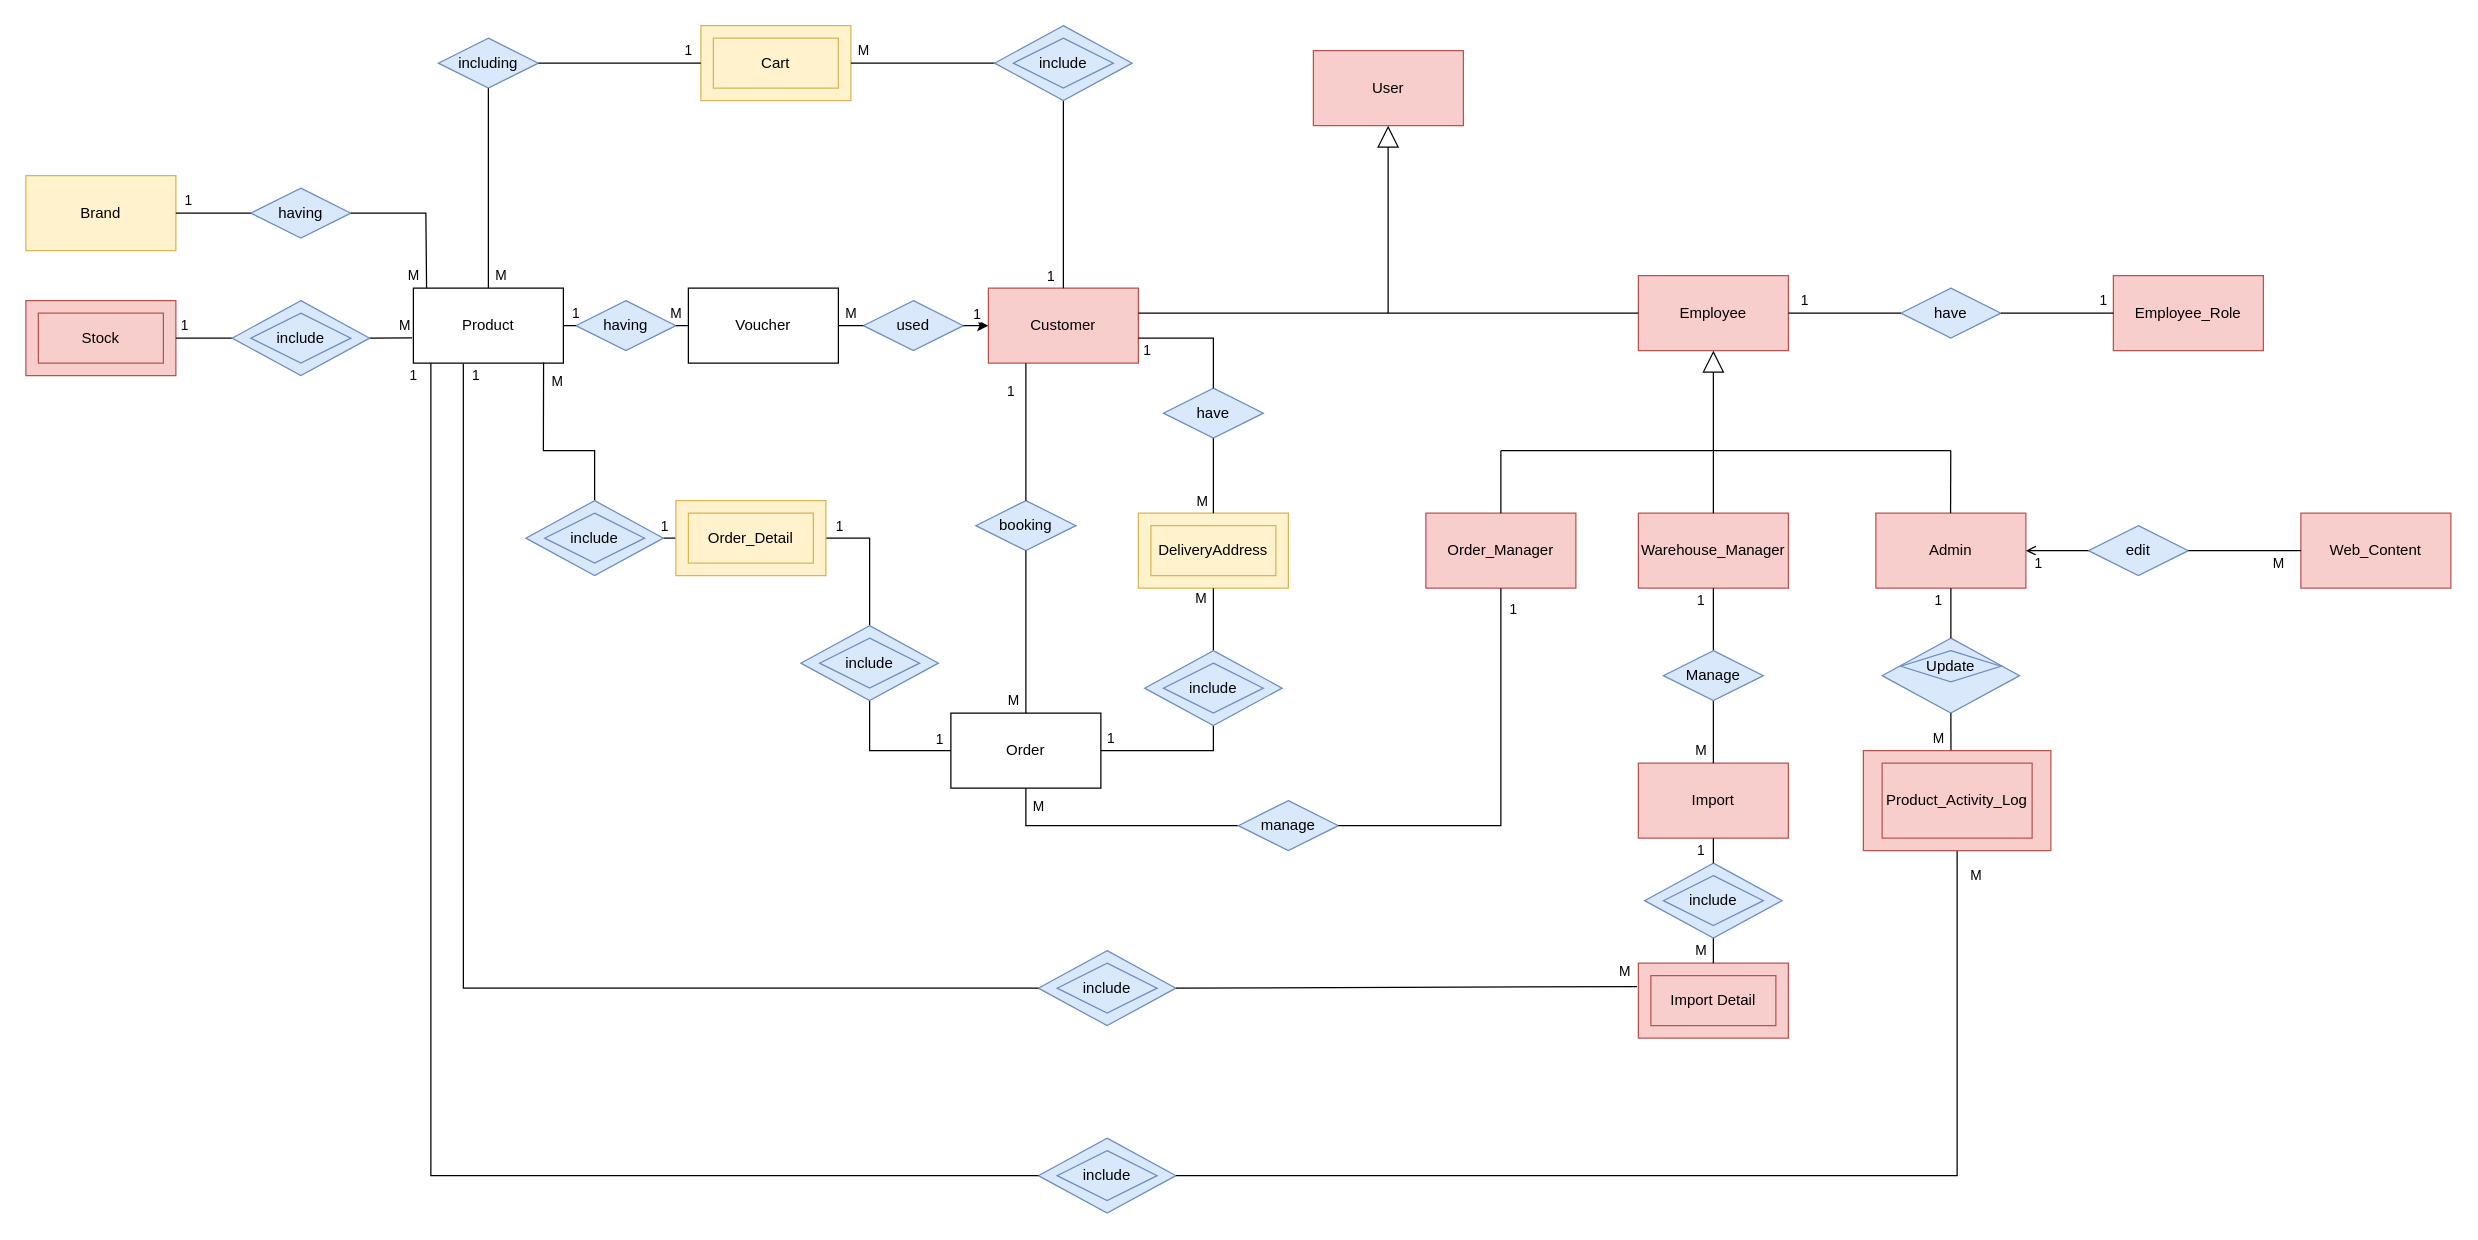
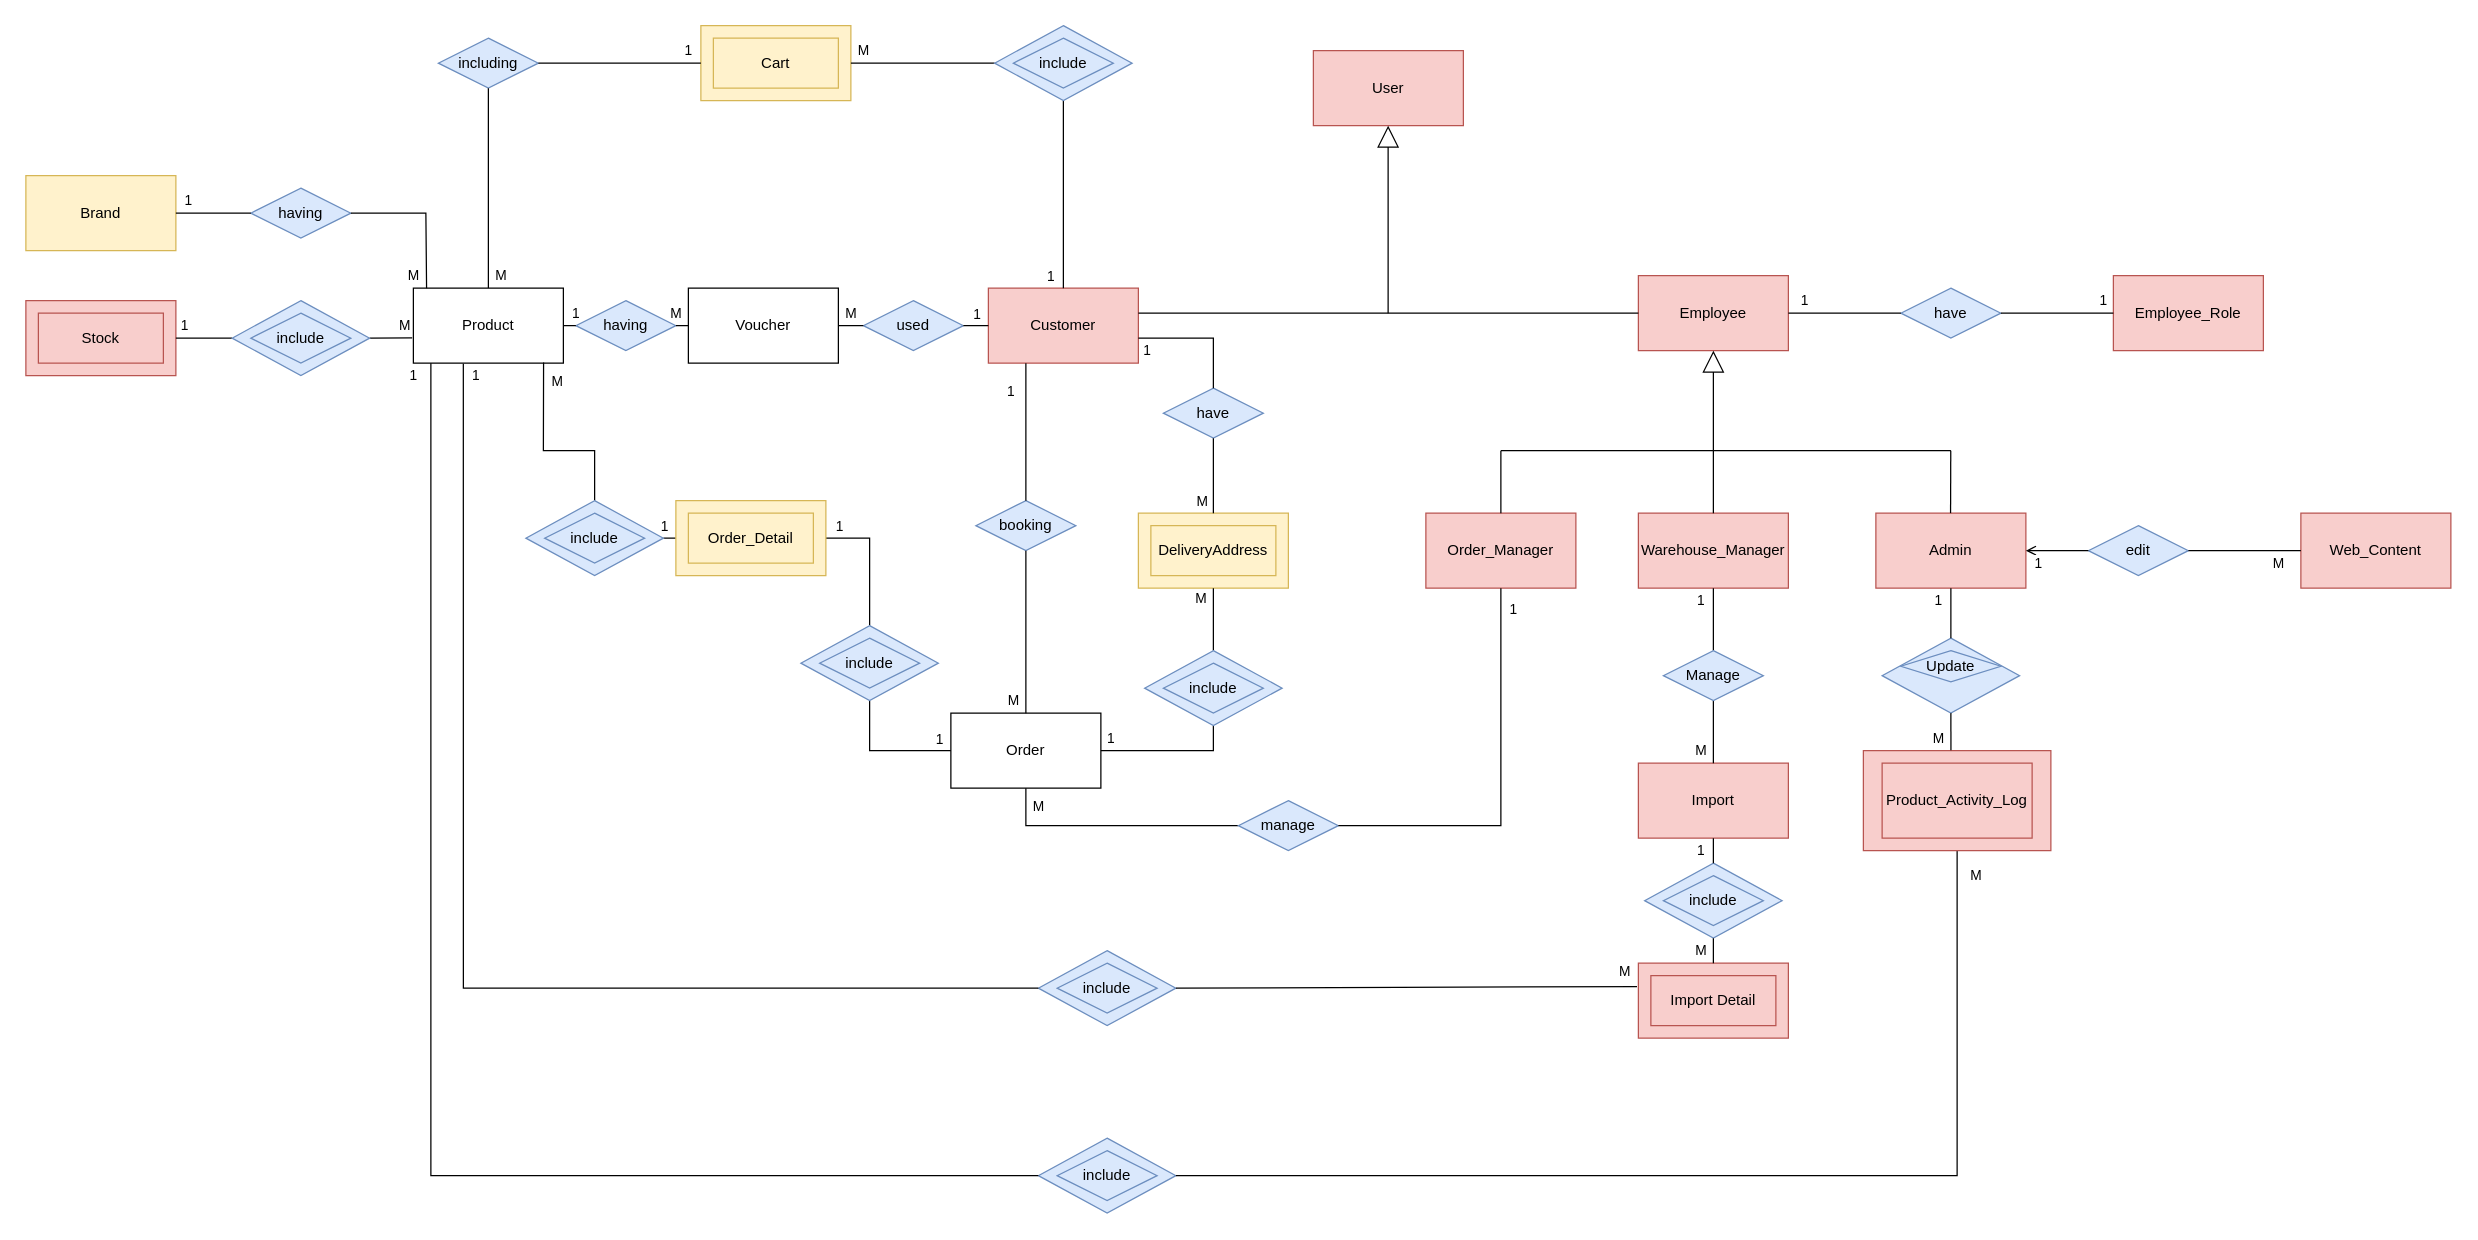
edge "used" -> "Customer": arrowhead classic -> none
